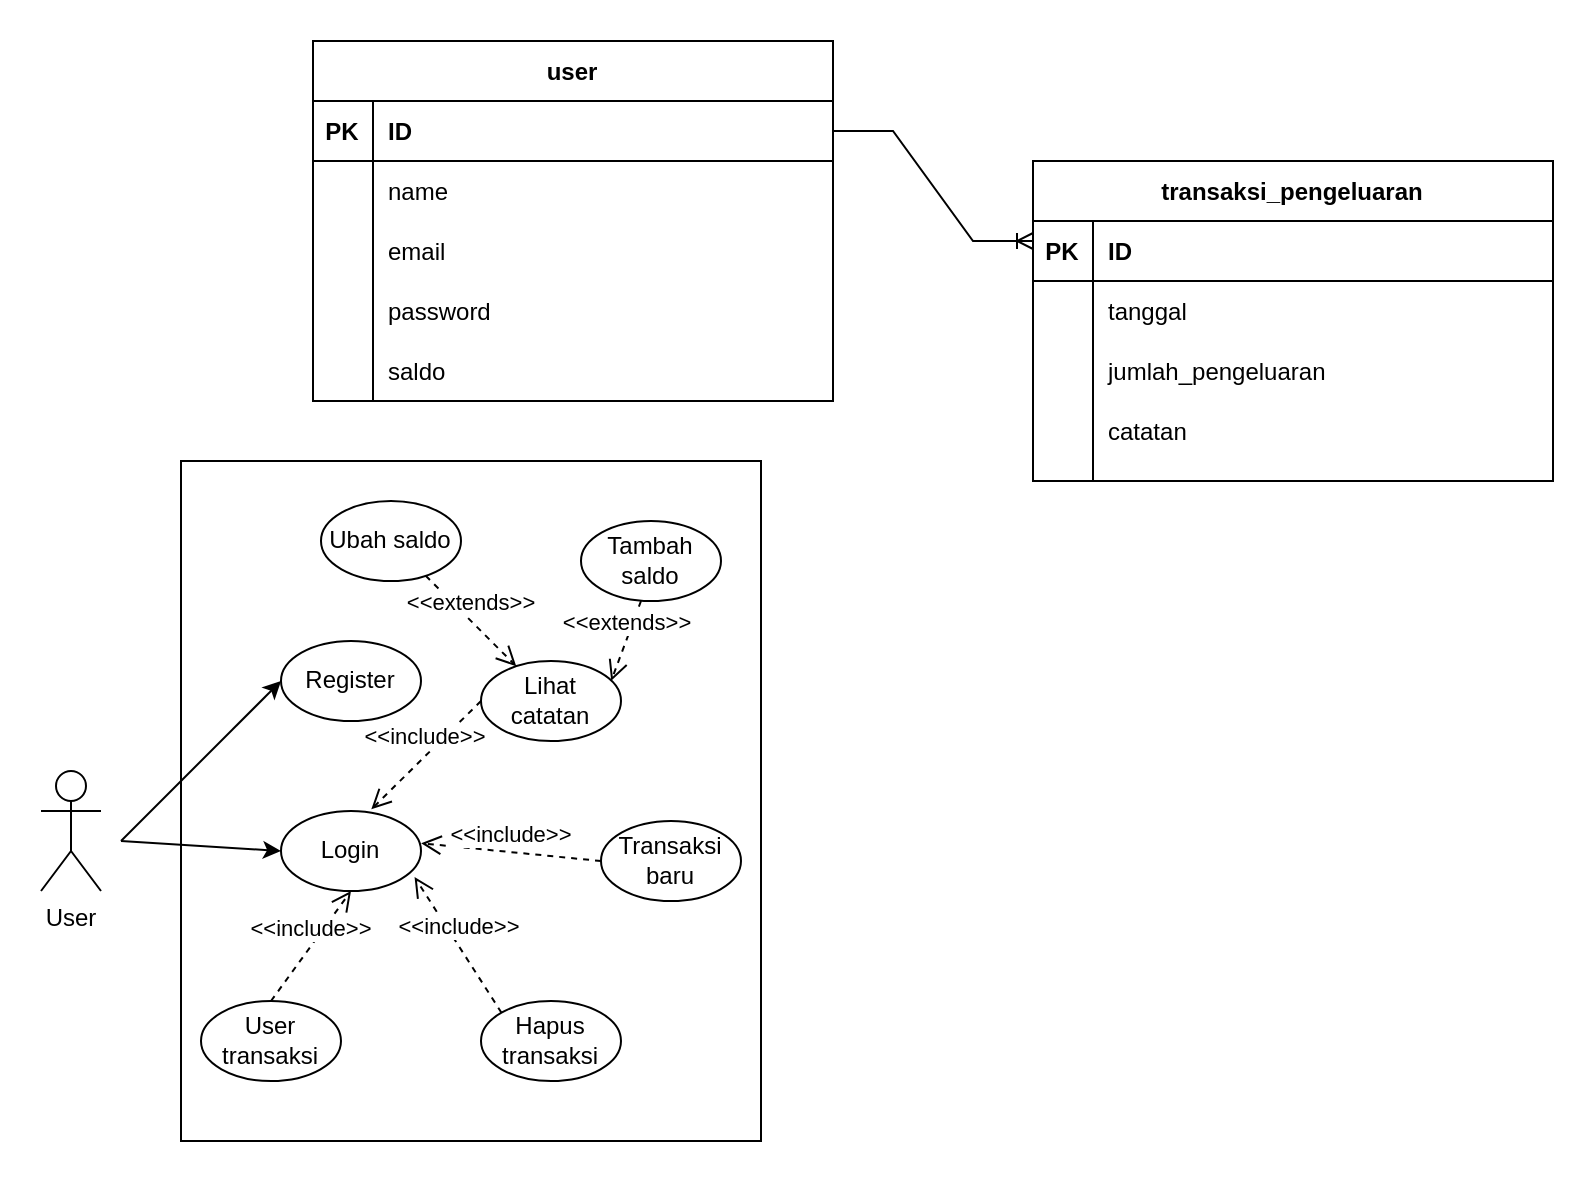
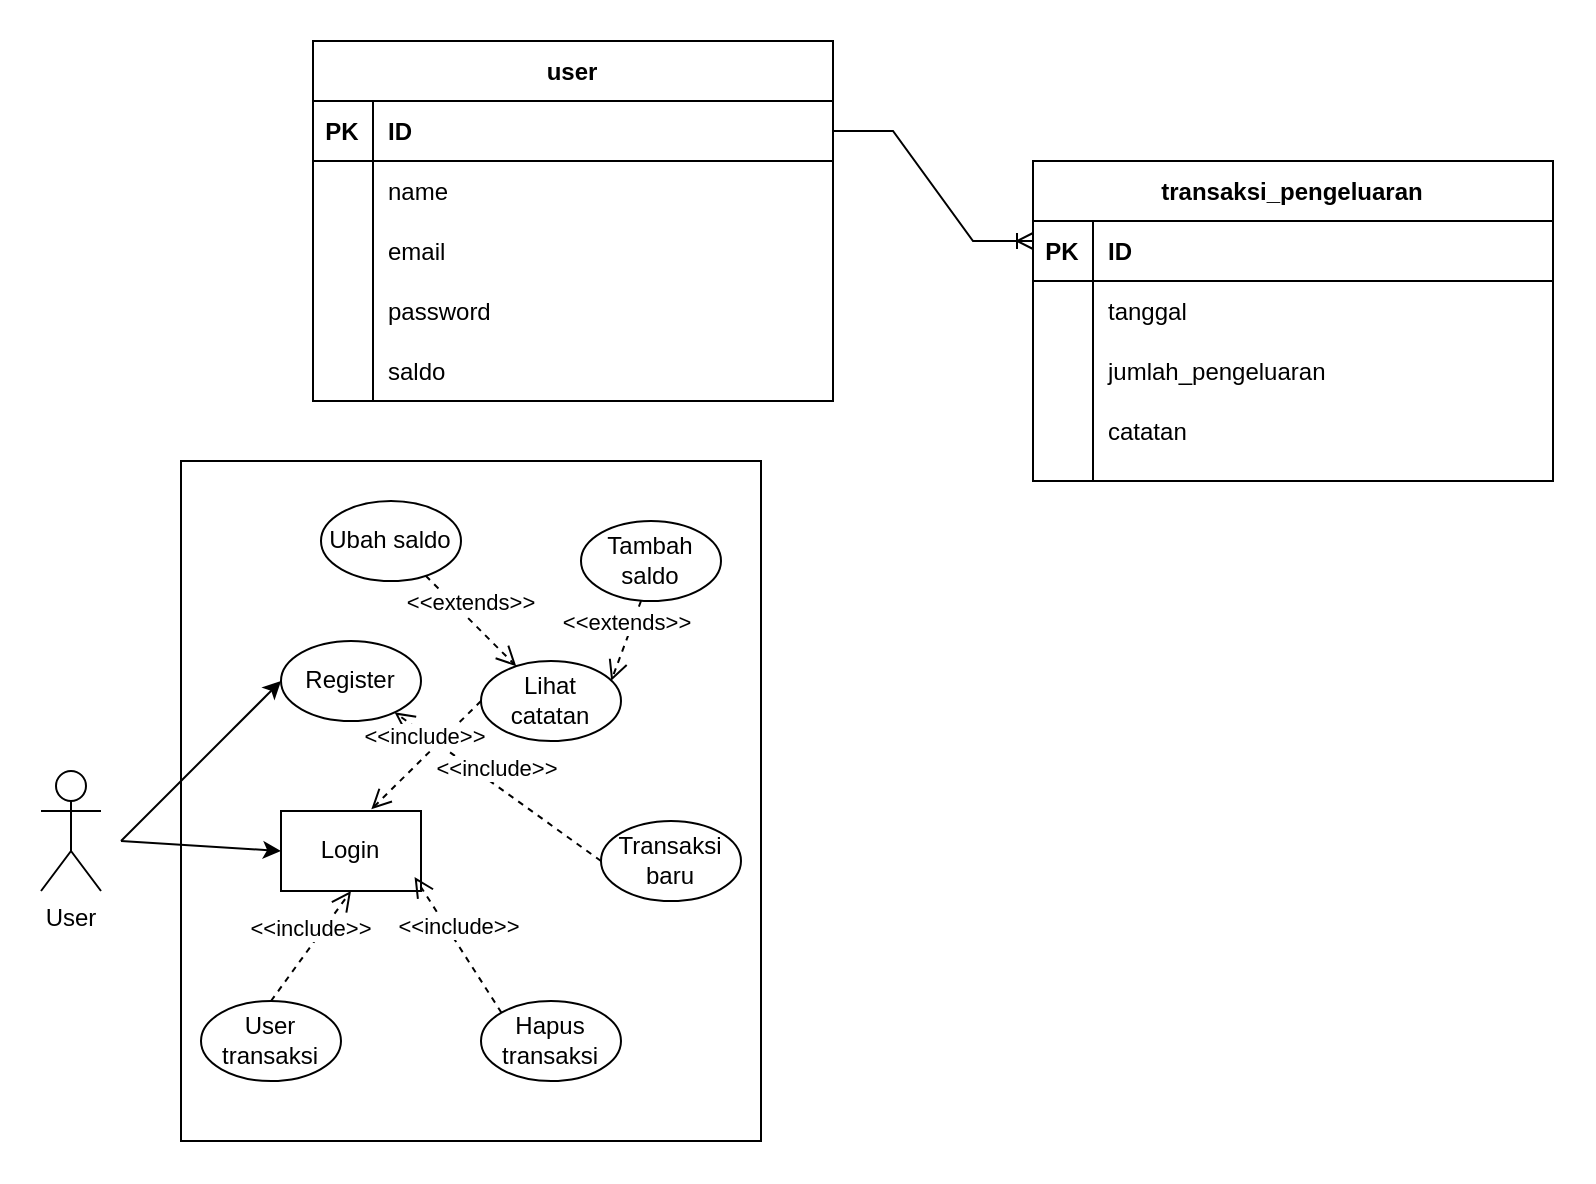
node "Login": shape ellipse -> rectangle
edge "Transaksi baru" -> "Login": now "Transaksi baru" -> "Register"
